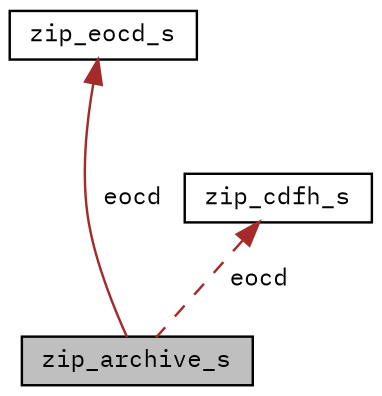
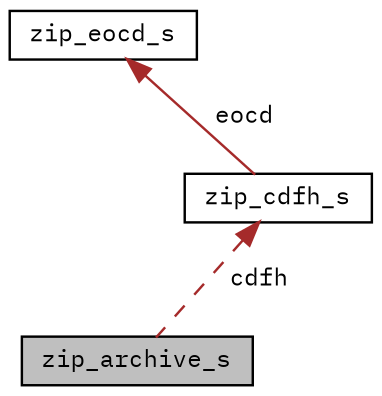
edge "zip_archive_s" -> "zip_eocd_s": now "zip_cdfh_s" -> "zip_eocd_s"
edge "zip_archive_s" -> "zip_cdfh_s": label " eocd" -> " cdfh"
